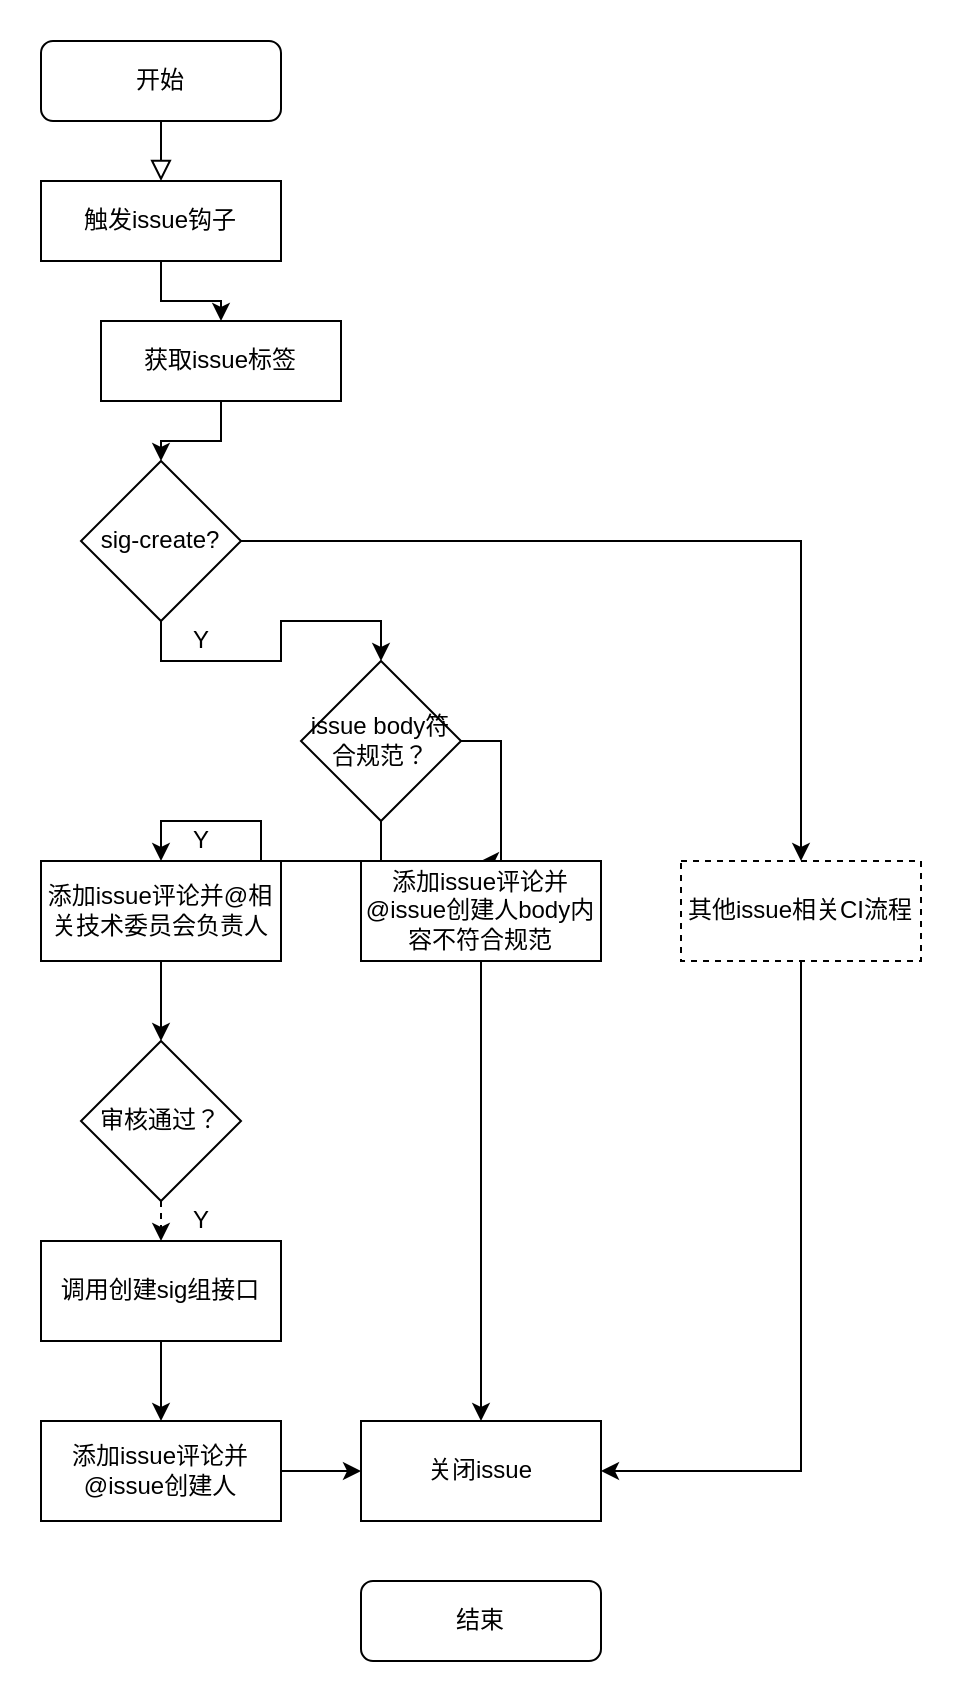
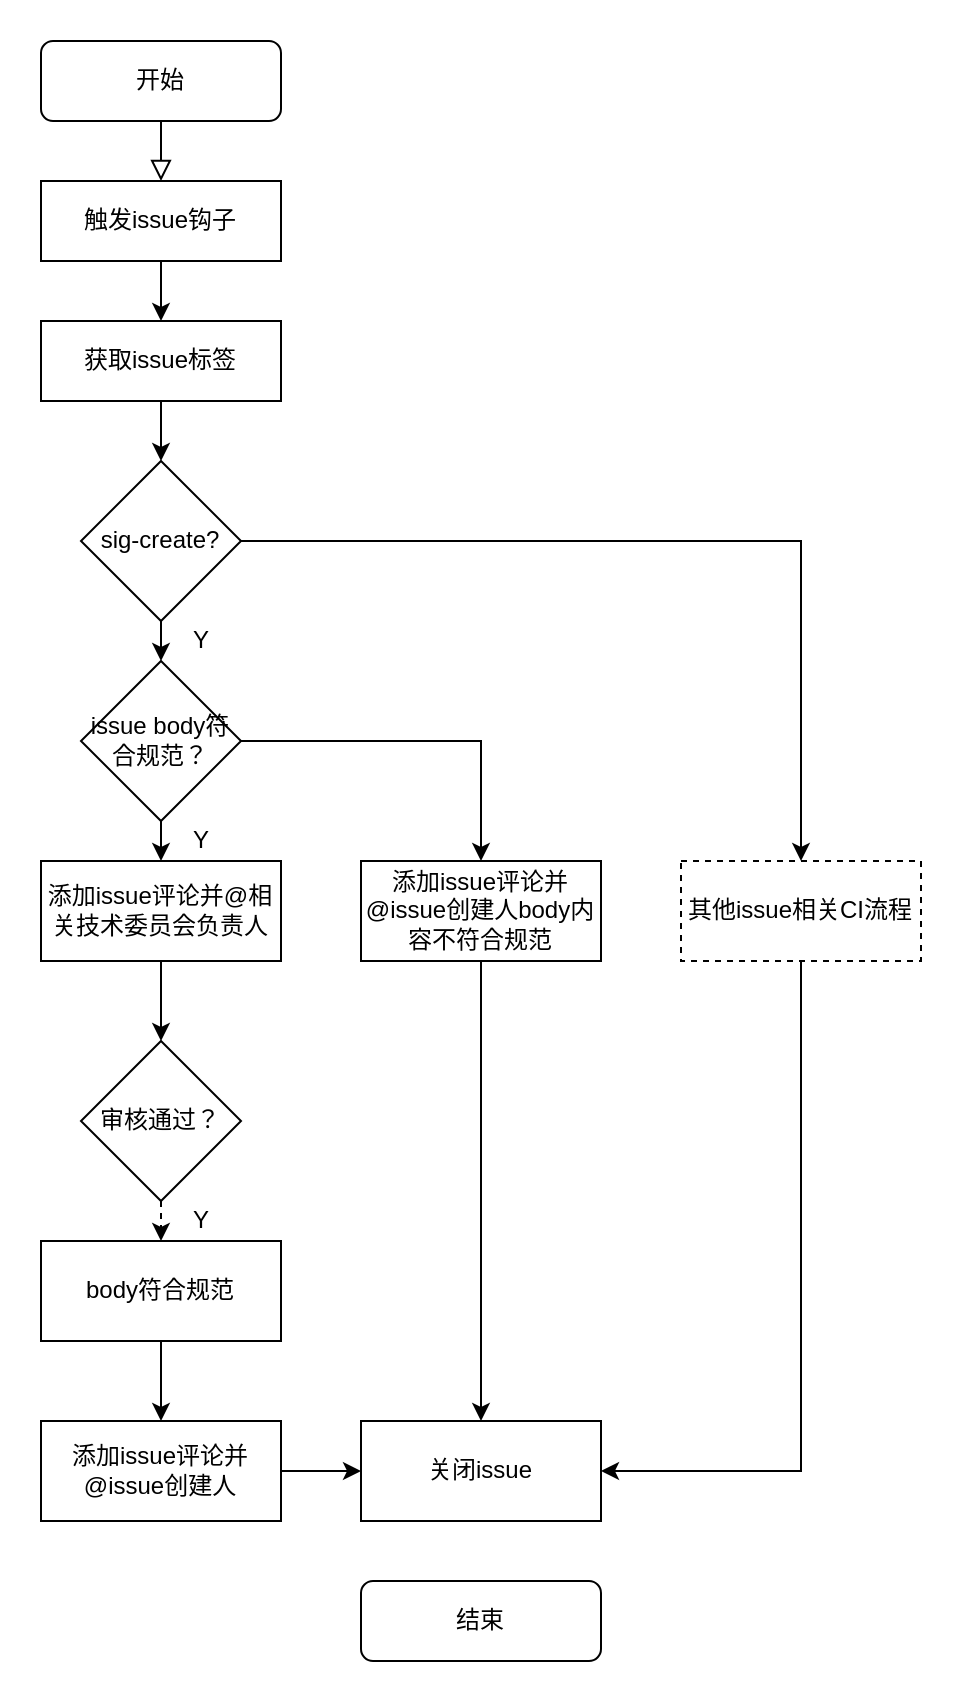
node "获取issue标签": moved (221, 361) -> (161, 361)
node "issue body符合规范？": moved (381, 741) -> (161, 741)
node "调用创建sig组接口": label "调用创建sig组接口" -> "body符合规范"
